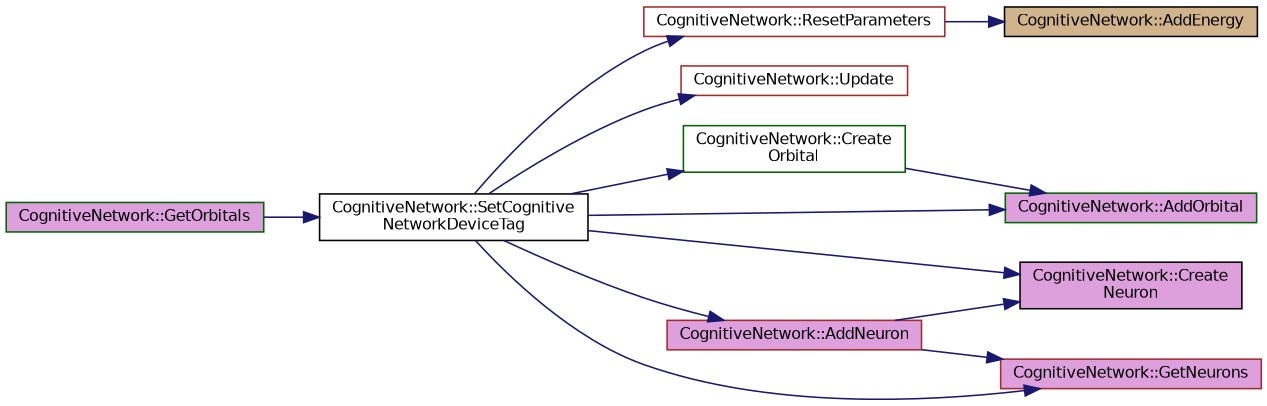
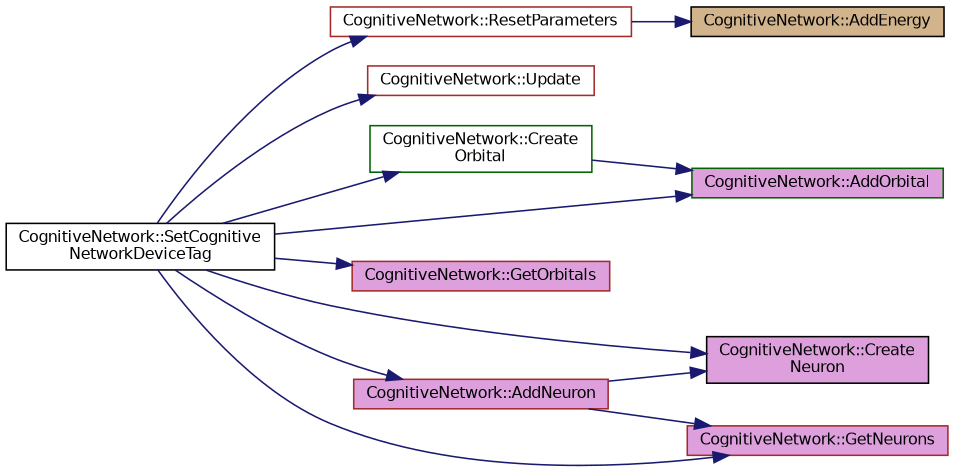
node "CognitiveNetwork::GetOrbitals": color darkgreen -> brown
edge "CognitiveNetwork::GetOrbitals" -> "CognitiveNetwork::SetCognitive NetworkDeviceTag": reversed
